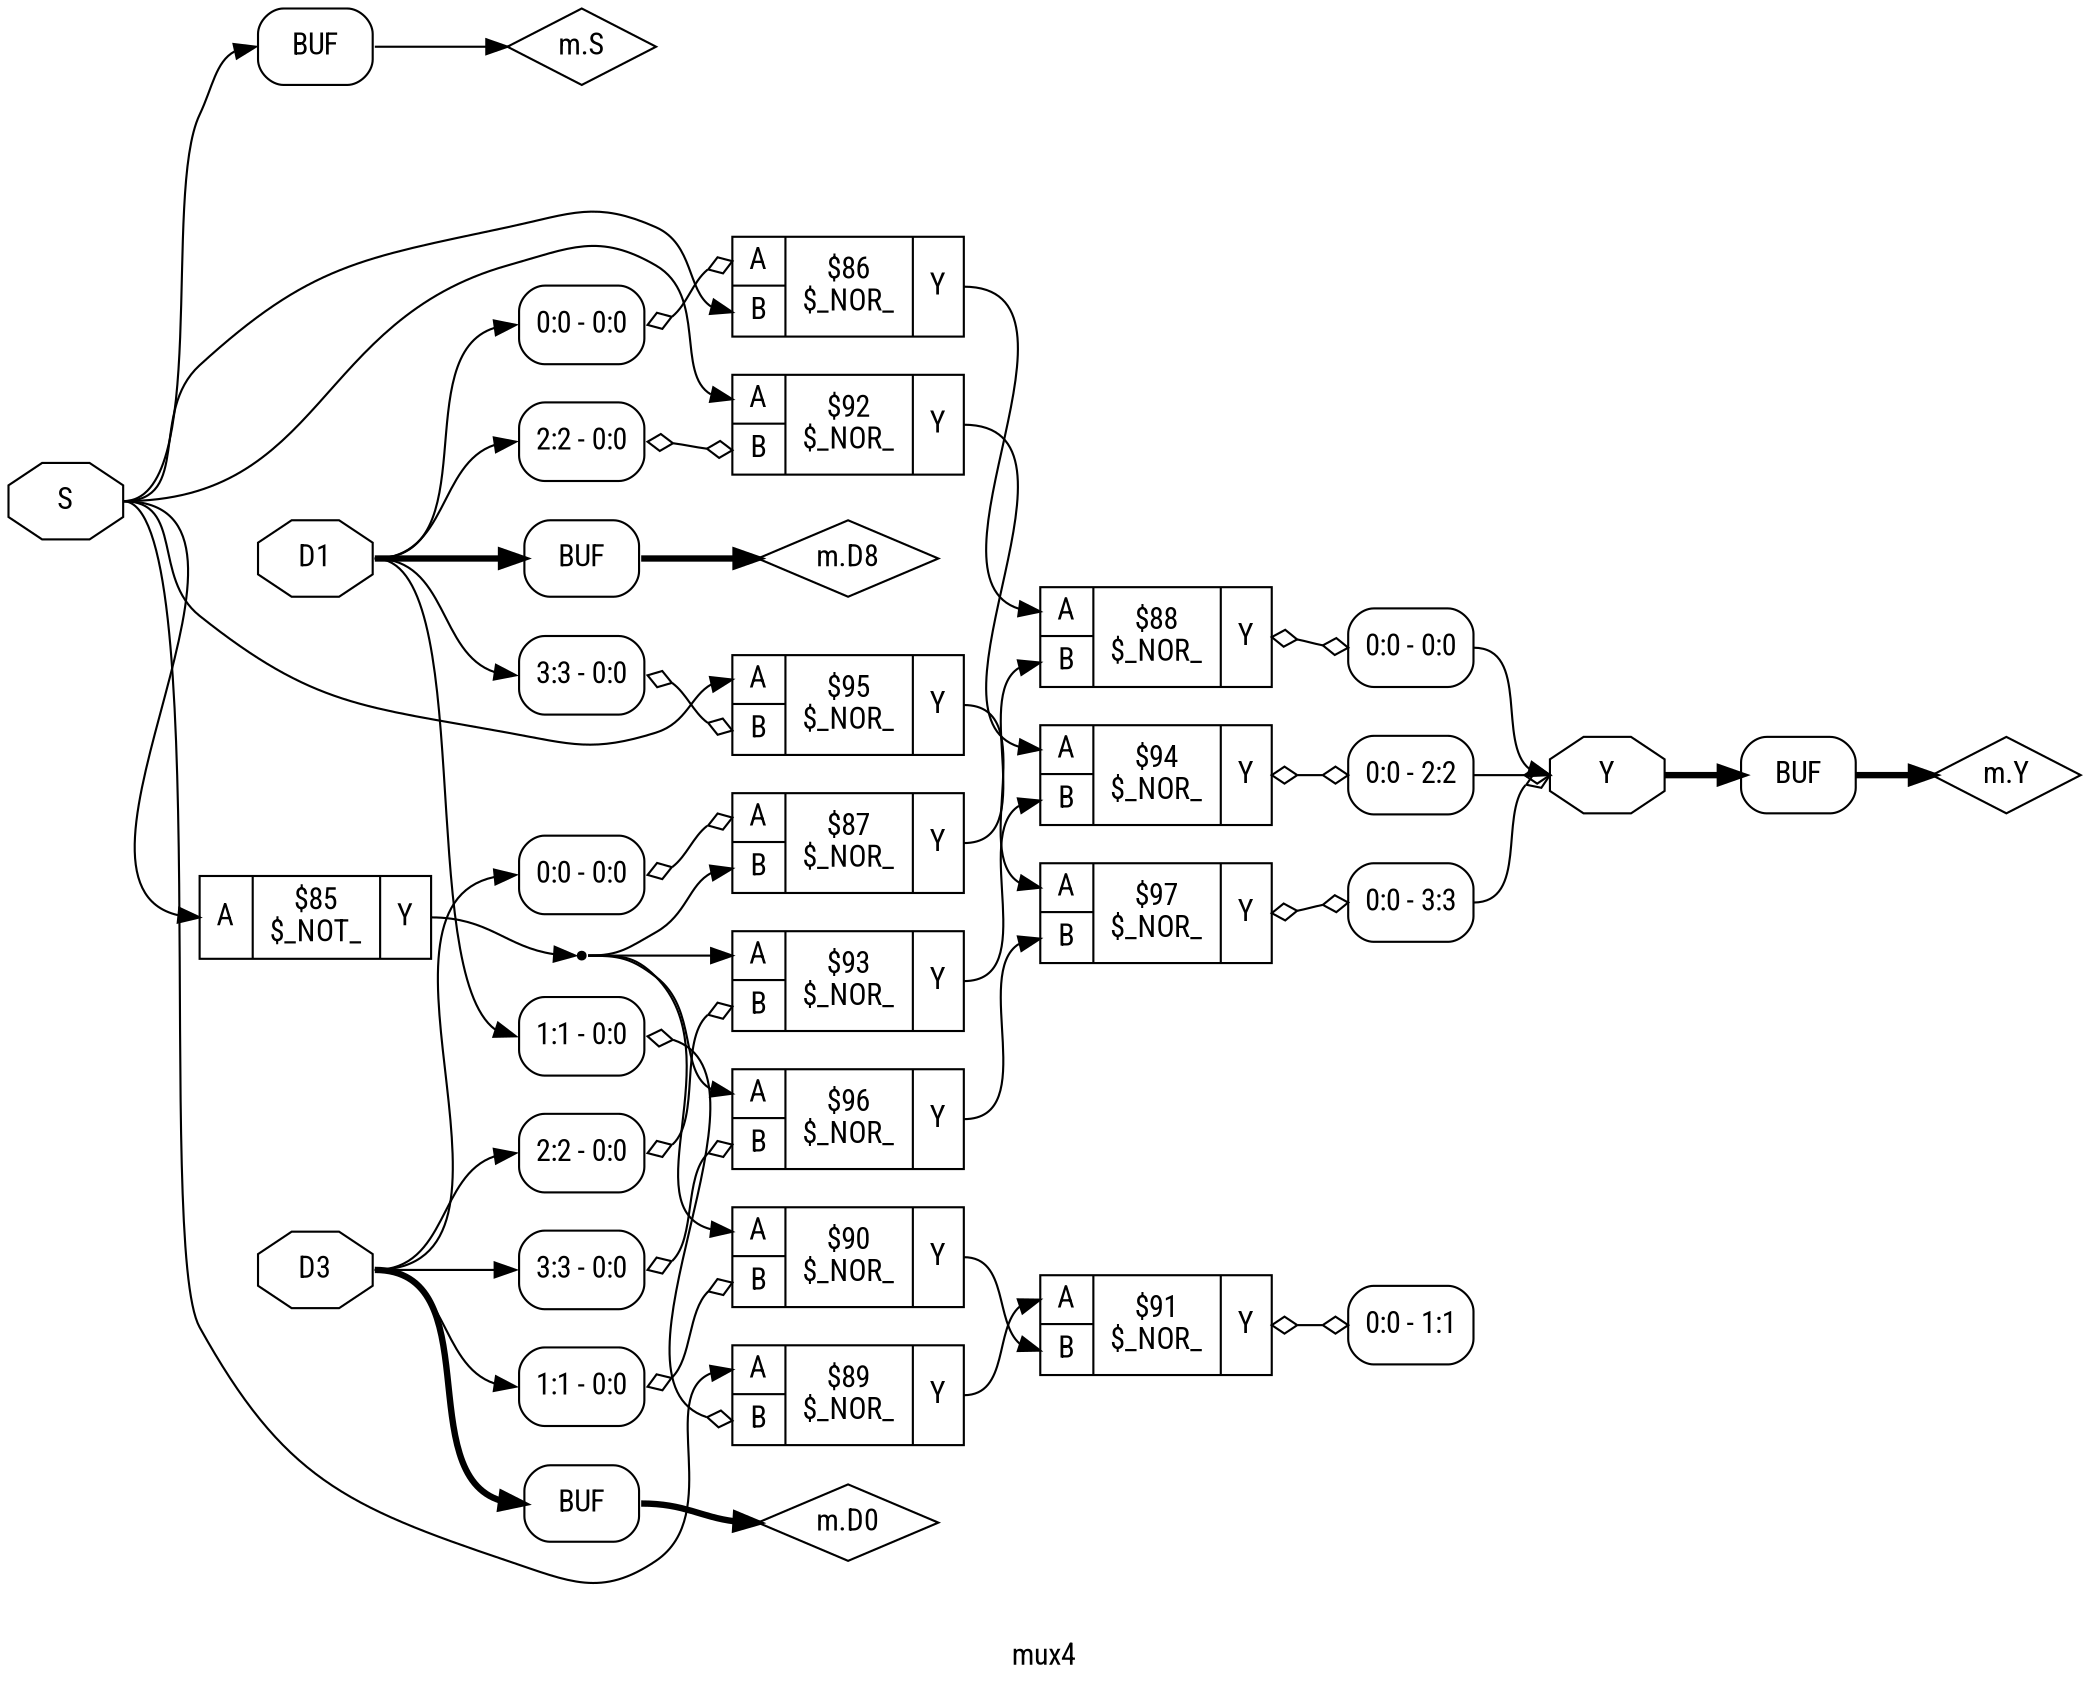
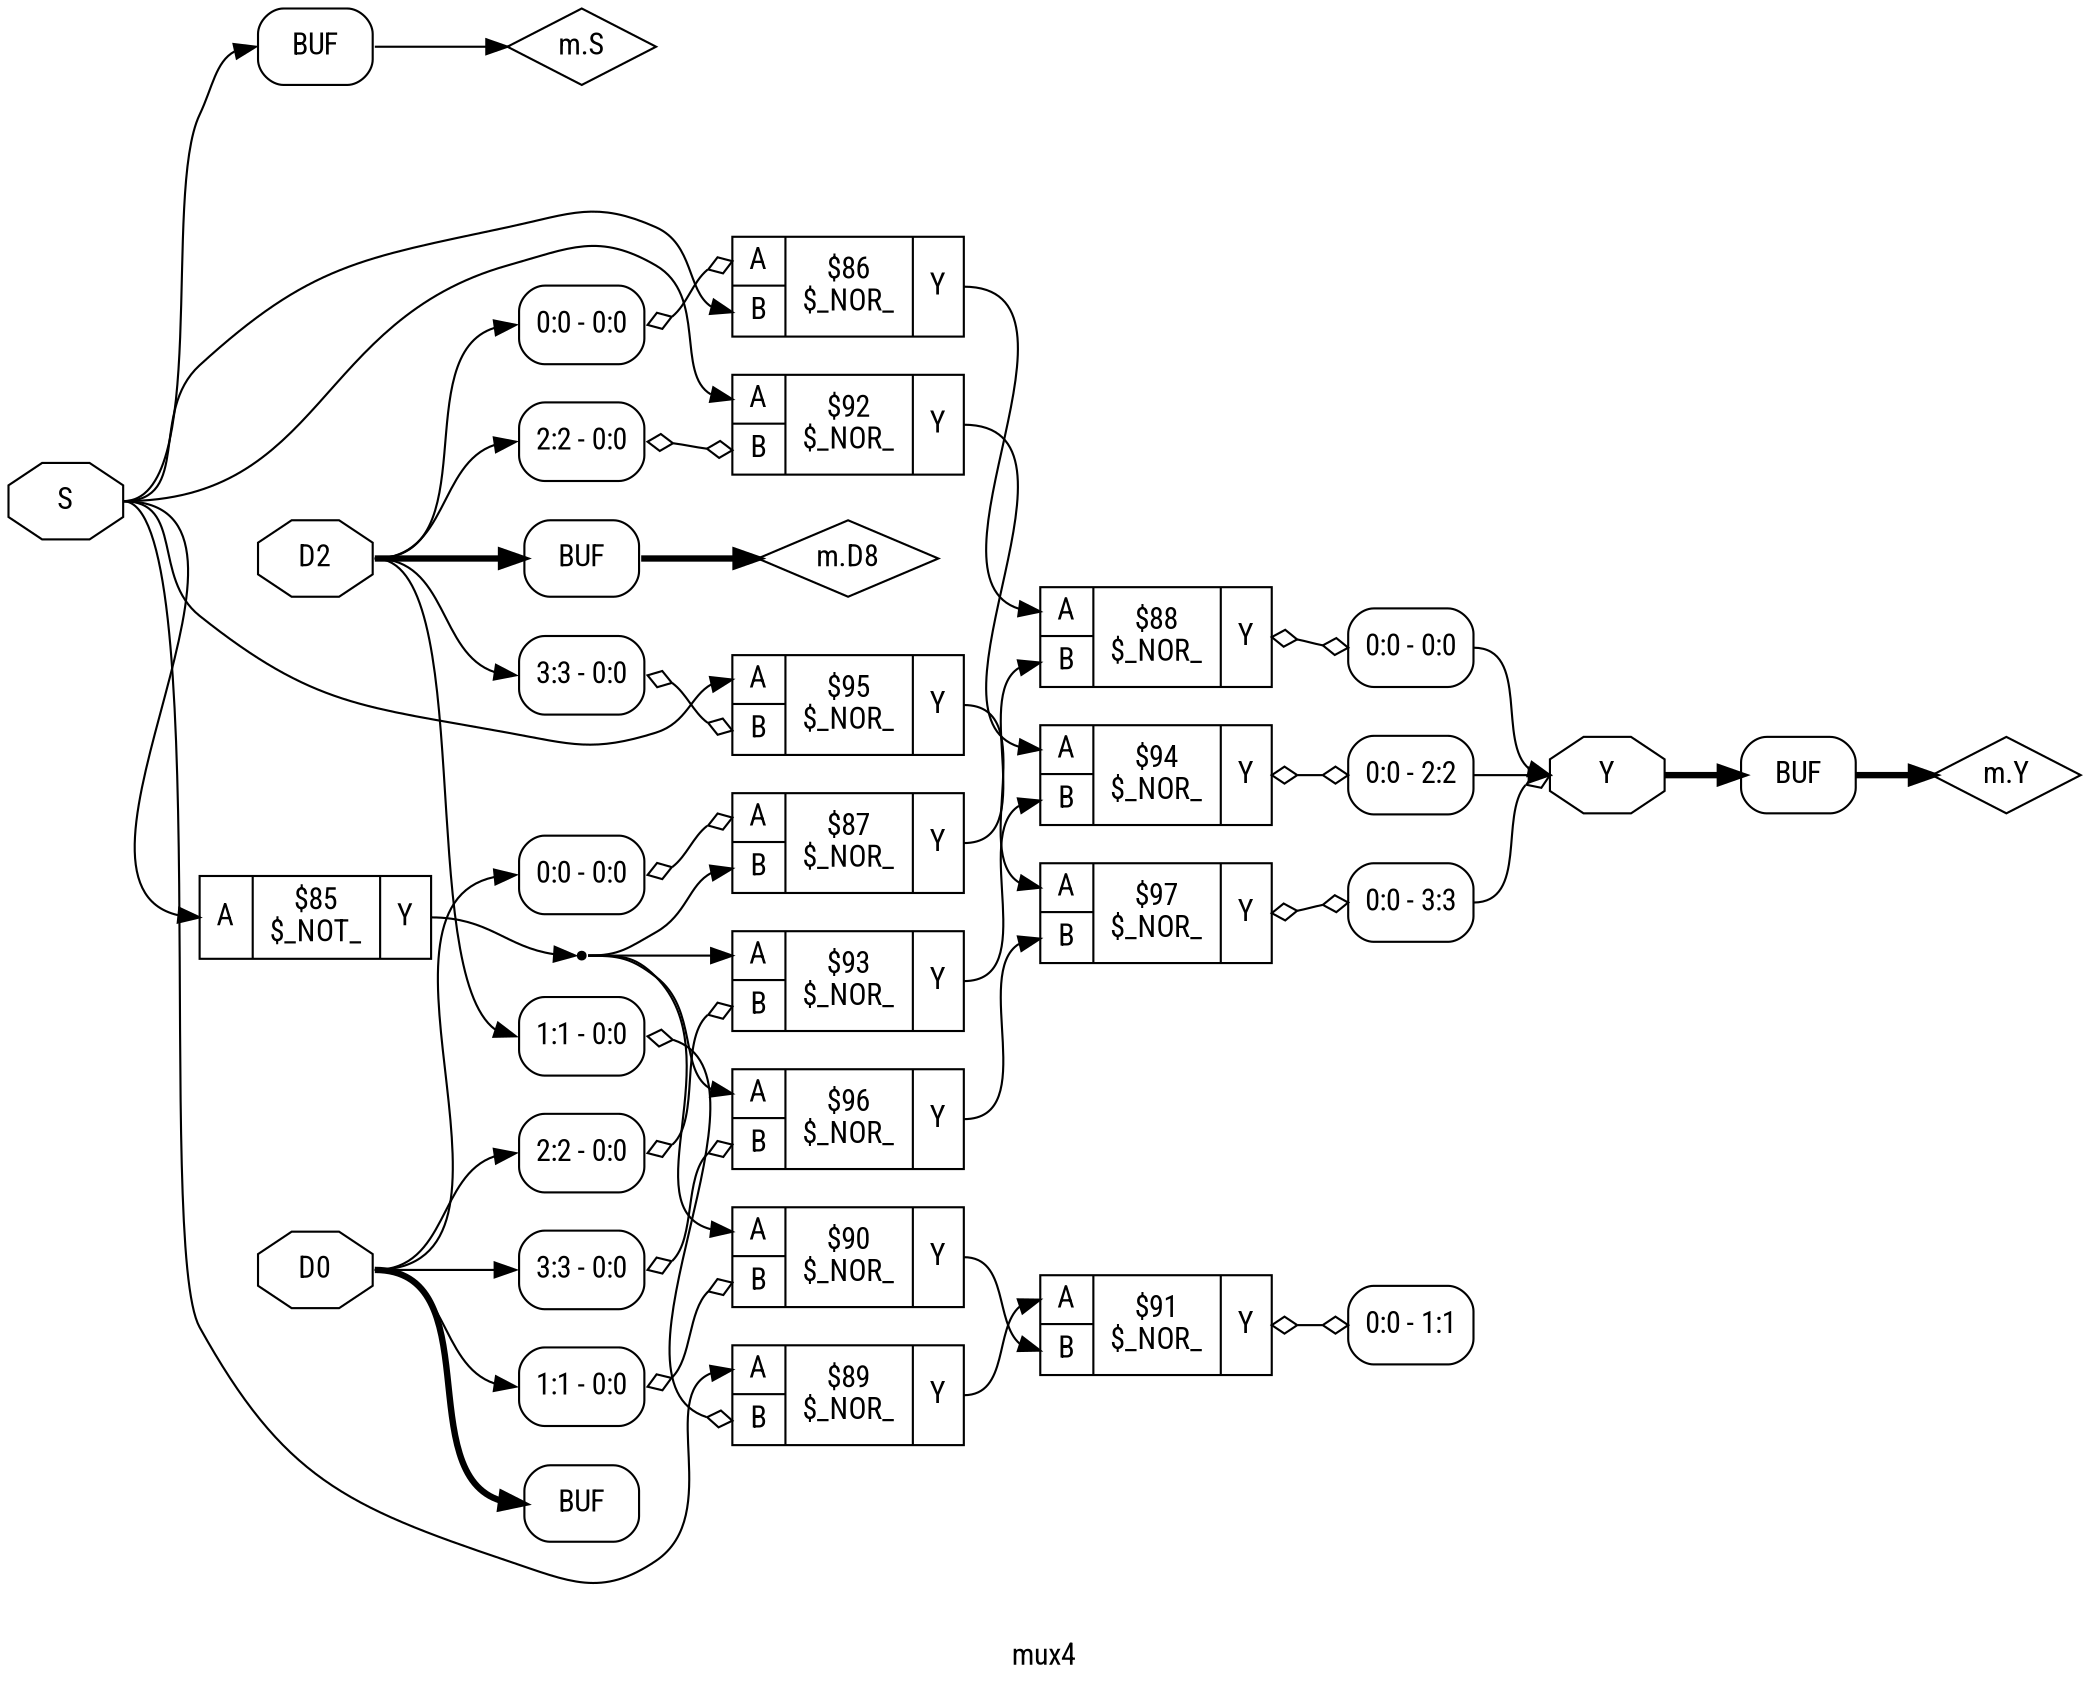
node "D1": label "D1" -> "D2"
edge "0:0 - 2:2" -> "Y": arrowhead odiamond -> normal
node "D3": label "D3" -> "D0"
node "m.D0": removed
